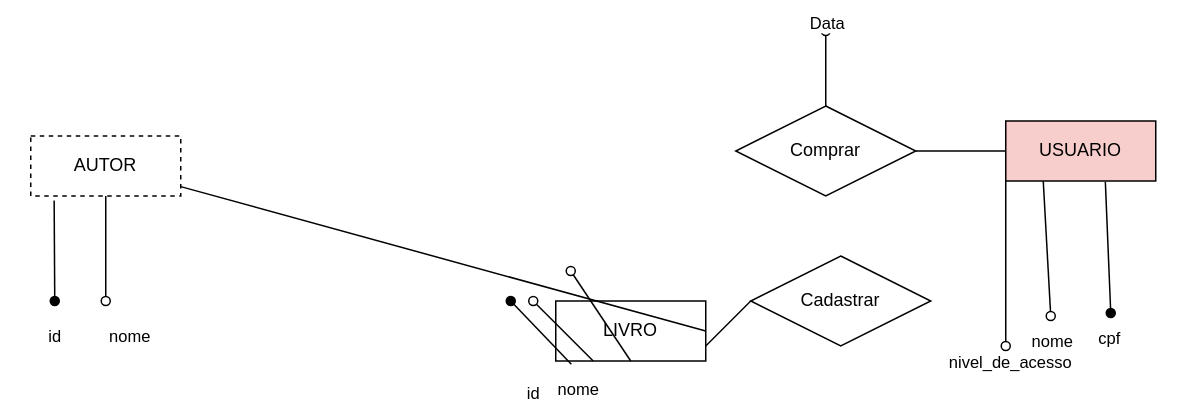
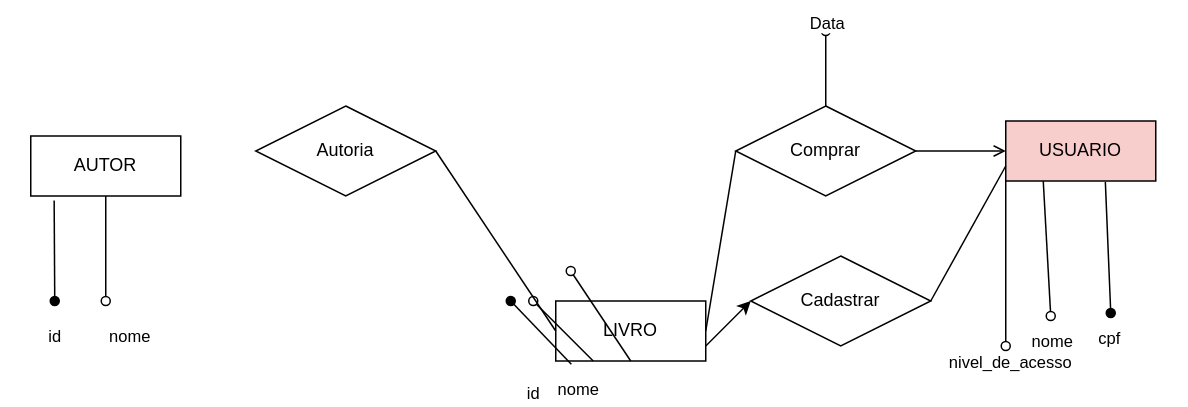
node "Autoria": added
edge "Comprar" -- "USUARIO": arrowhead none -> open
node "AUTOR": style dashed -> solid
edge "Autoria" -- "LIVRO": added
edge "USUARIO" -- "Cadastrar": added
edge "AUTOR" -- "LIVRO": now "Comprar" -- "LIVRO"
edge "Cadastrar" -- "LIVRO": arrowhead none -> classic
